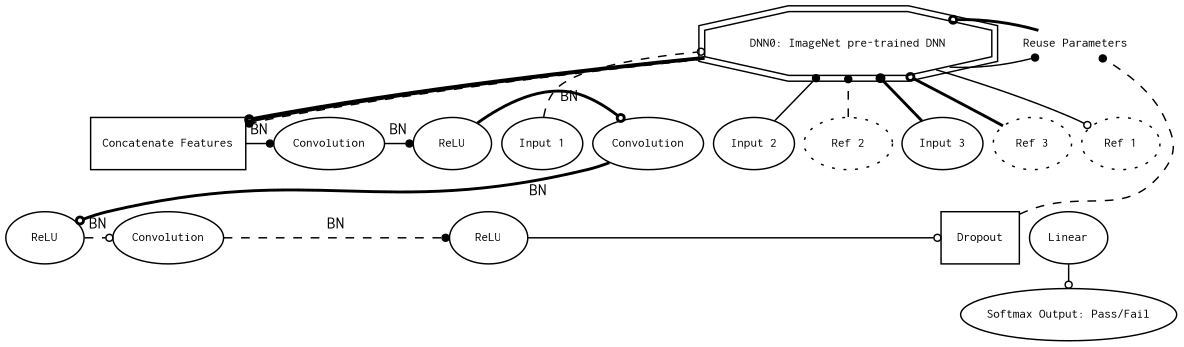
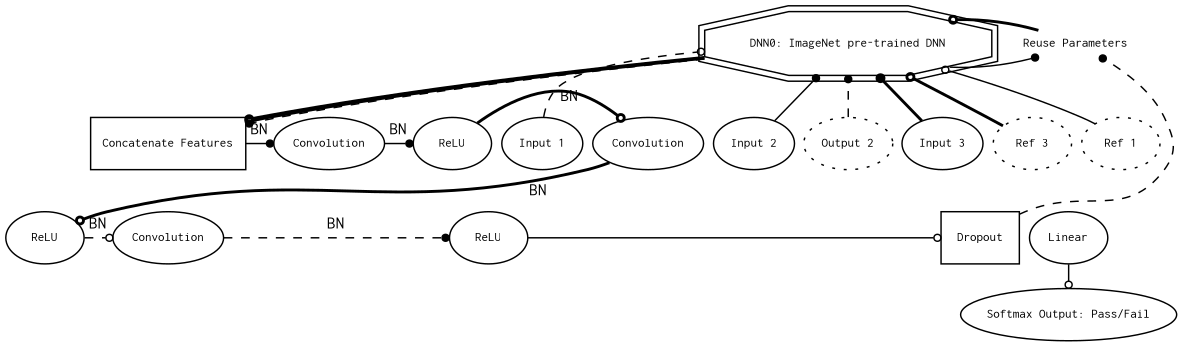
edge "DNN0: ImageNet pre-trained DNN" -> "Ref 1": reversed
node "Ref 2": label "Ref 2" -> "Output 2"
